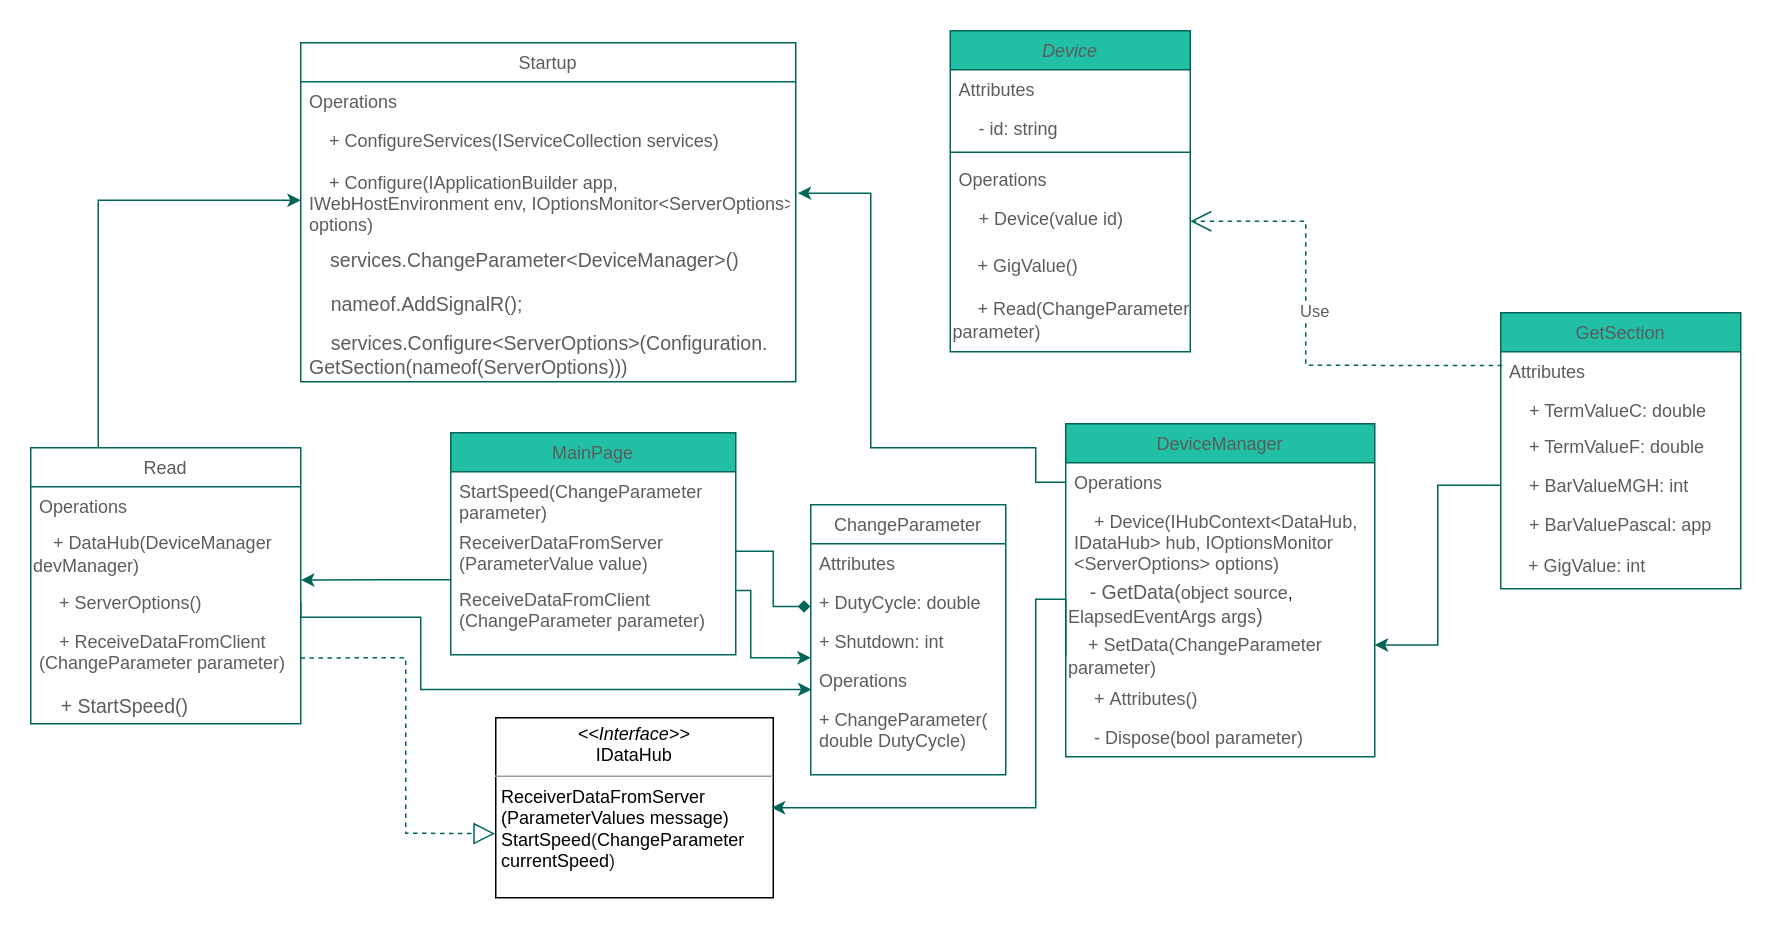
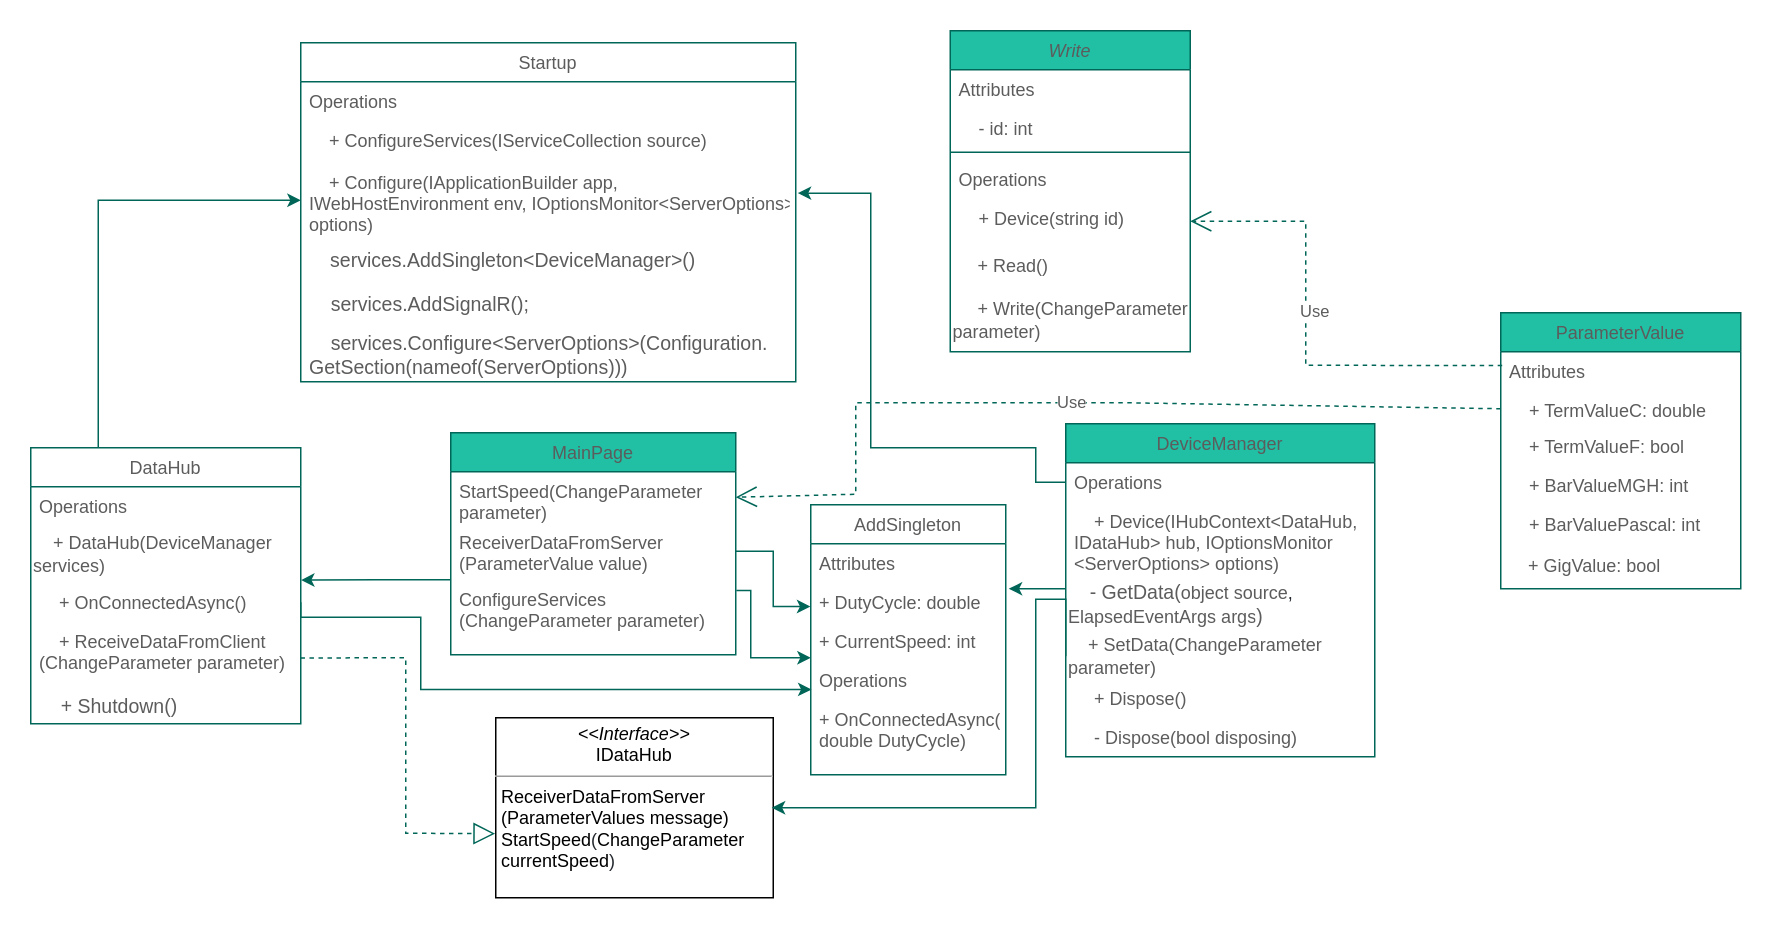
node "Device": label "Device" -> "Write"
node "- id: string": label "- id: string" -> "- id: int"
node "+ ConfigureServices(IServiceCollection services)": label "+ ConfigureServices(IServiceCollection services)" -> "+ ConfigureServices(IServiceCollection source)"
node "+ Device(value id)": label "+ Device(value id)" -> "+ Device(string id)"
node "services.ChangeParameter<DeviceManager>()": label "services.ChangeParameter<DeviceManager>()" -> "services.AddSingleton<DeviceManager>()"
node "+ GigValue()": label "+ GigValue()" -> "+ Read()"
node "nameof.AddSignalR();": label "nameof.AddSignalR();" -> "services.AddSignalR();"
node "+ Read(ChangeParameter parameter)": label "+ Read(ChangeParameter parameter)" -> "+ Write(ChangeParameter parameter)"
node "GetSection": label "GetSection" -> "ParameterValue"
edge "+ TermValueC: double" -> "StartSpeed(ChangeParameter parameter)": added, label "Use"
node "+ TermValueF: double": label "+ TermValueF: double" -> "+ TermValueF: bool"
node "Read": label "Read" -> "DataHub"
node "ChangeParameter": label "ChangeParameter" -> "AddSingleton"
node "+ BarValuePascal: app": label "+ BarValuePascal: app" -> "+ BarValuePascal: int"
node "+ DataHub(DeviceManager devManager)": label "+ DataHub(DeviceManager devManager)" -> "+ DataHub(DeviceManager services)"
edge "+ BarValueMGH: int" -> "+ SetData(ChangeParameter parameter)": removed
node "+ GigValue: int": label "+ GigValue: int" -> "+ GigValue: bool"
edge "- GetData(object source, ElapsedEventArgs args)" -> "+ DutyCycle: double": added
node "ReceiveDataFromClient (ChangeParameter parameter)": label "ReceiveDataFromClient (ChangeParameter parameter)" -> "ConfigureServices (ChangeParameter parameter)"
node "+ ServerOptions()": label "+ ServerOptions()" -> "+ OnConnectedAsync()"
edge "ReceiverDataFromServer (ParameterValue value)" -> "+ DutyCycle: double": arrowhead diamond -> classic
node "+ Shutdown: int": label "+ Shutdown: int" -> "+ CurrentSpeed: int"
node "+ Attributes()": label "+ Attributes()" -> "+ Dispose()"
node "+ StartSpeed()": label "+ StartSpeed()" -> "+ Shutdown()"
node "+ ChangeParameter( double DutyCycle)": label "+ ChangeParameter( double DutyCycle)" -> "+ OnConnectedAsync( double DutyCycle)"
node "- Dispose(bool parameter)": label "- Dispose(bool parameter)" -> "- Dispose(bool disposing)"
